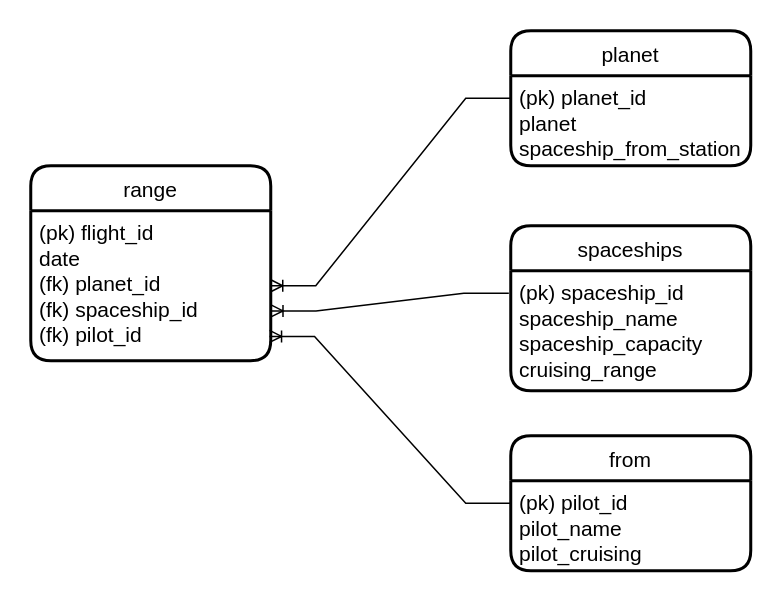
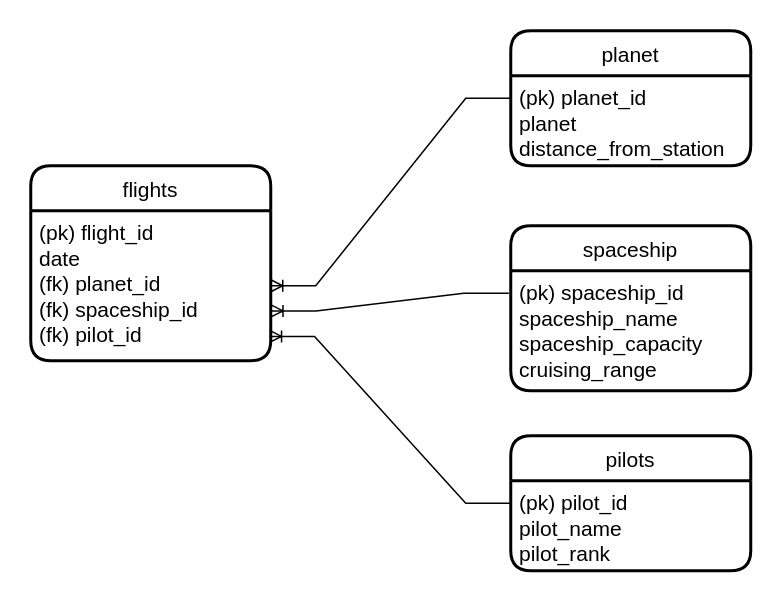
node "(pk) planet_id planet spaceship_from_station": label "(pk) planet_id planet spaceship_from_station" -> "(pk) planet_id planet distance_from_station"
node "range": label "range" -> "flights"
node "spaceships": label "spaceships" -> "spaceship"
node "from": label "from" -> "pilots"
node "(pk) pilot_id pilot_name pilot_cruising": label "(pk) pilot_id pilot_name pilot_cruising" -> "(pk) pilot_id pilot_name pilot_rank"
